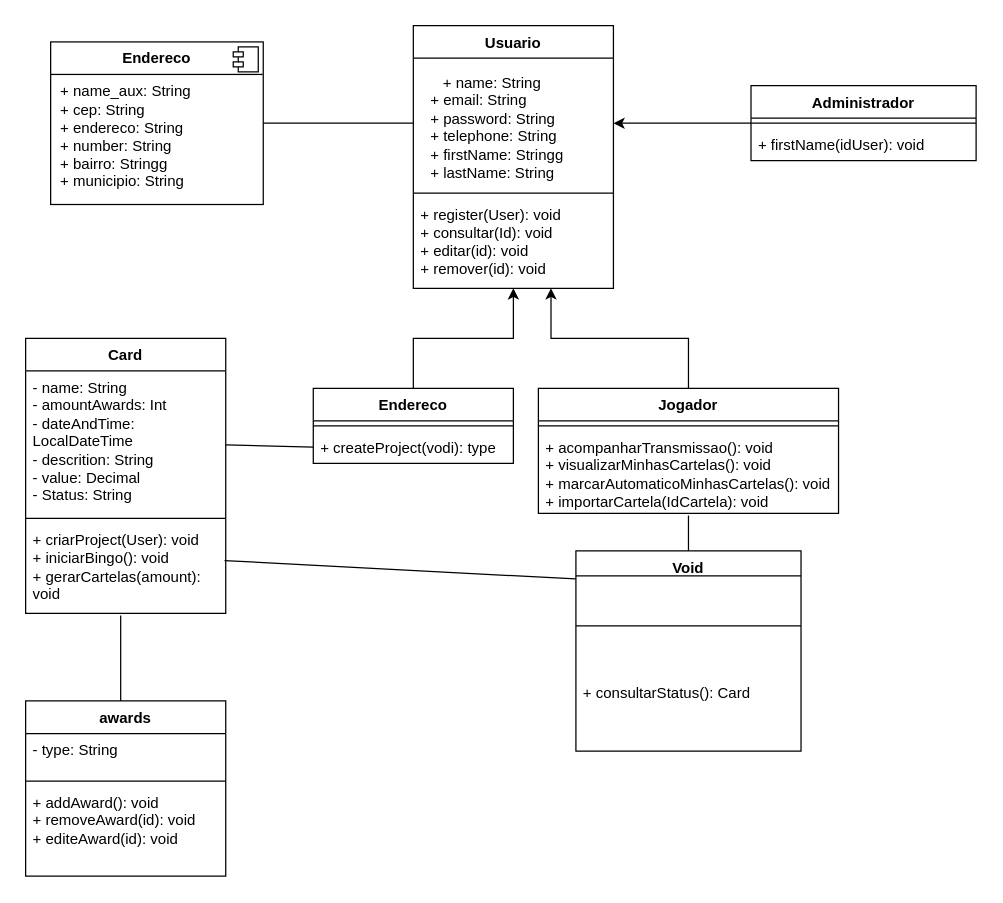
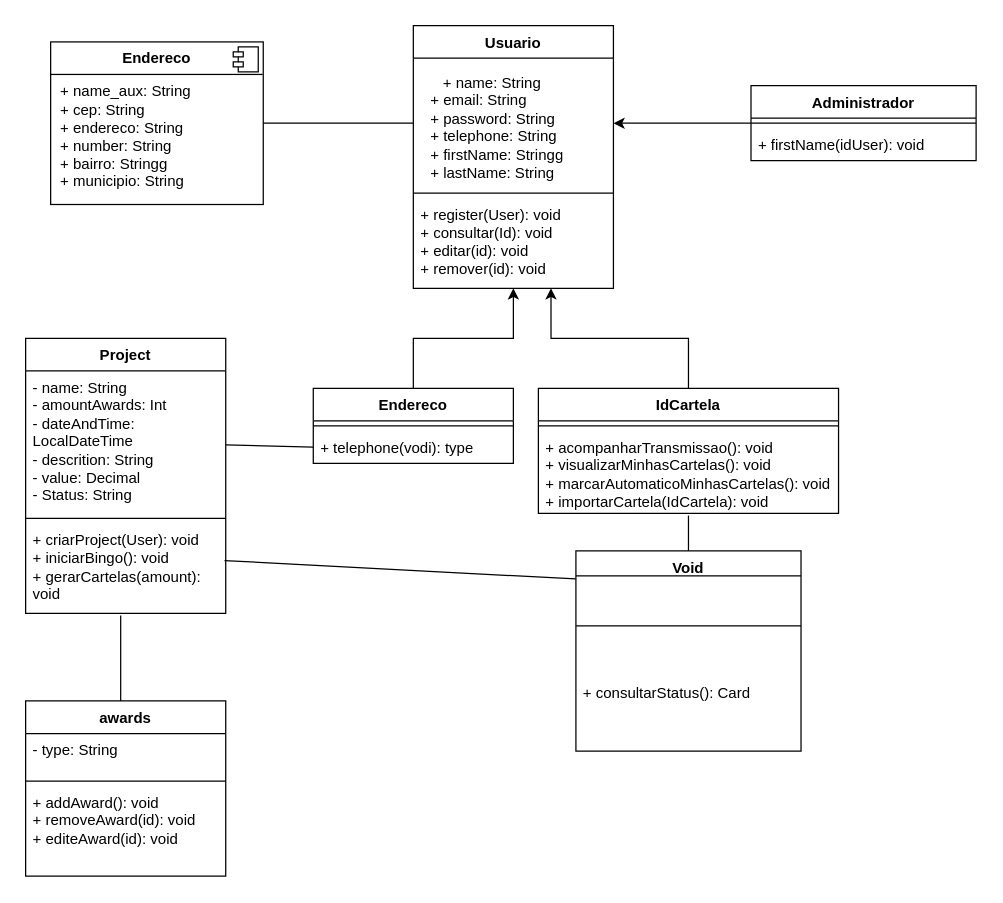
node "Card": label "Card" -> "Project"
node "Jogador": label "Jogador" -> "IdCartela"
node "+ createProject(vodi): type": label "+ createProject(vodi): type" -> "+ telephone(vodi): type"
